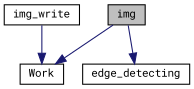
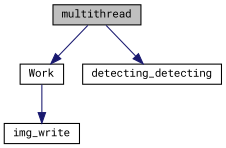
node "img": label "img" -> "multithread"
edge "img_write" -> "Work": reversed
node "edge_detecting": label "edge_detecting" -> "detecting_detecting"
